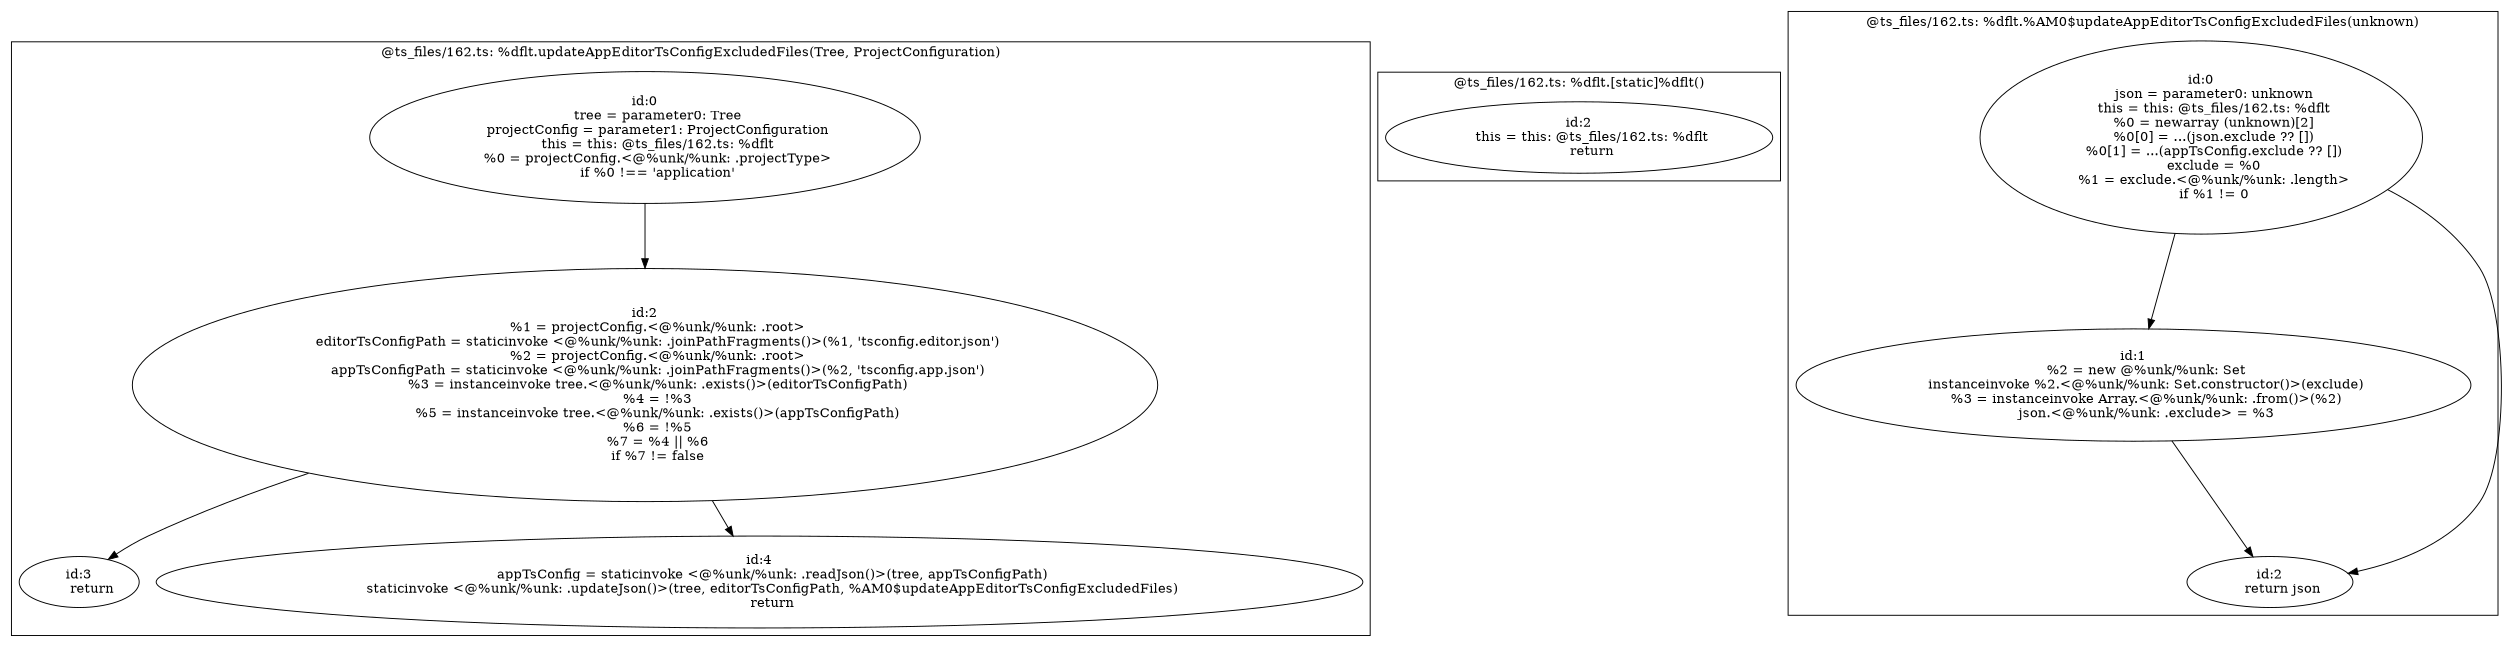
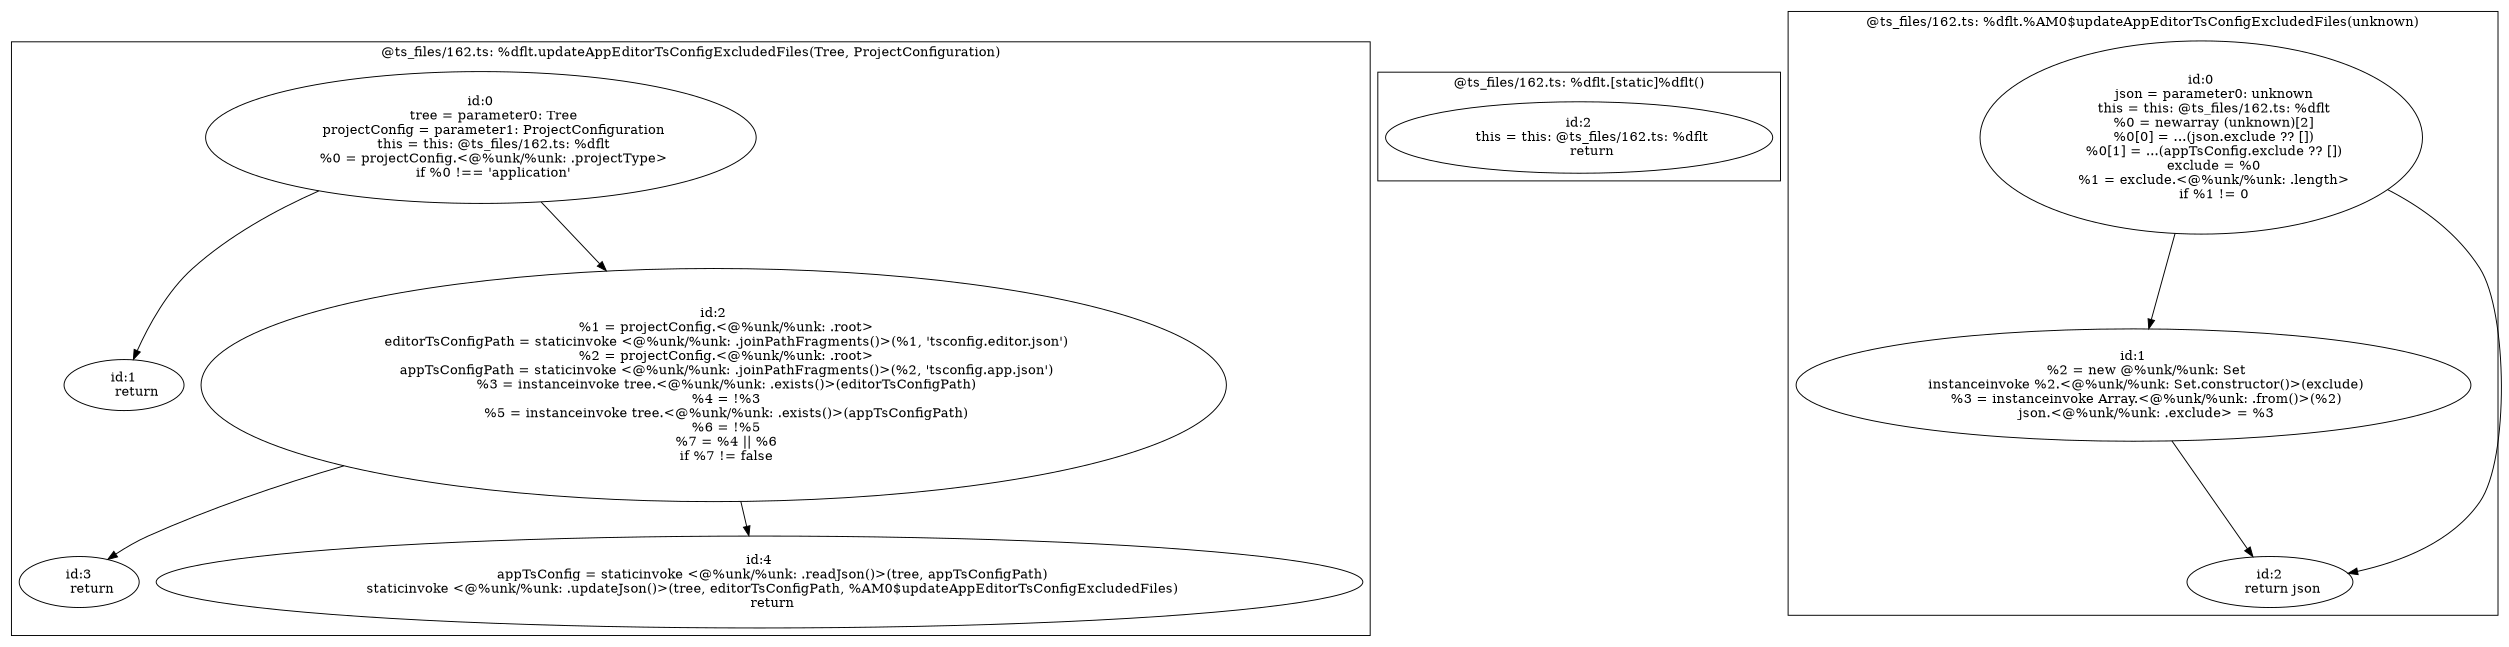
node "id:1 return": added
